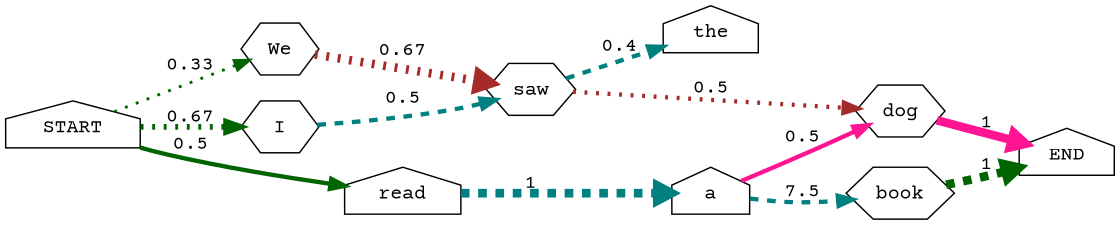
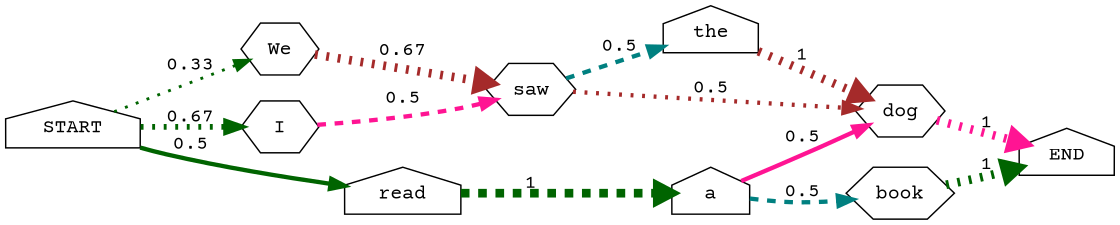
edge "saw" -> "the": label "0.4" -> "0.5"
edge "the" -> "dog": added, label "1"
edge "I" -> "saw": color teal -> deeppink
edge "dog" -> "END": style solid -> dotted
edge "book" -> "END": style dashed -> dotted
edge "a" -> "book": label "7.5" -> "0.5"
edge "read" -> "a": color teal -> darkgreen
